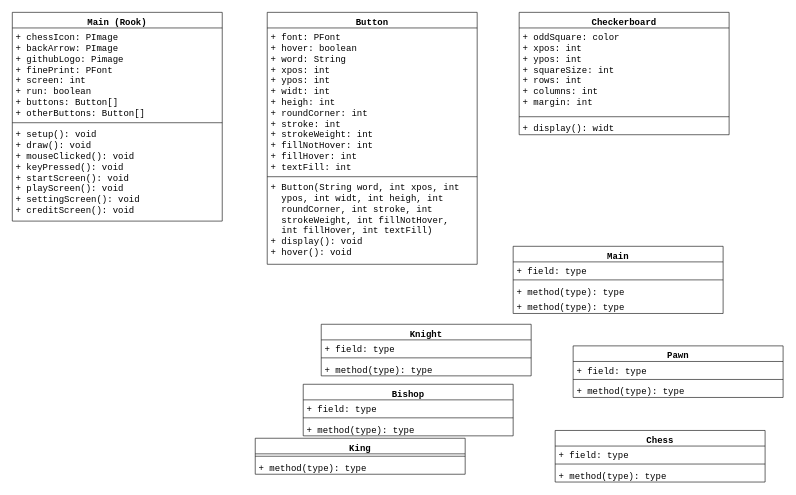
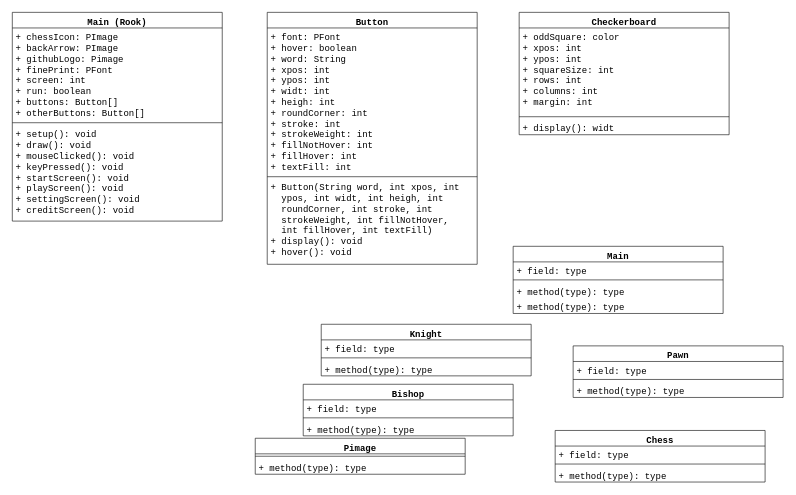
node "King": label "King" -> "Pimage"
